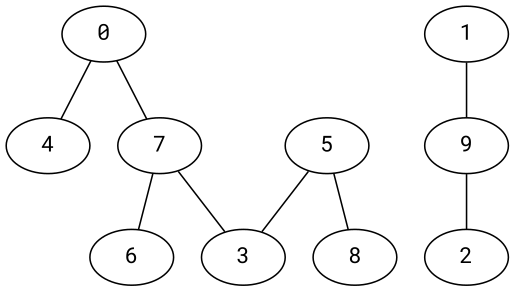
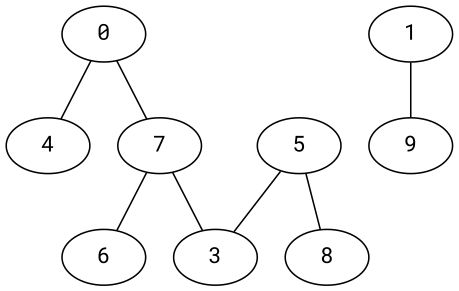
node "2": removed
